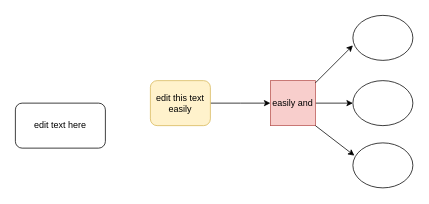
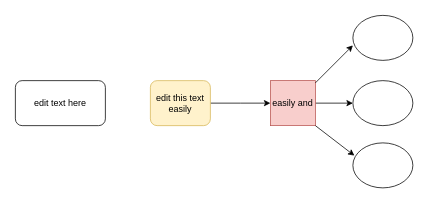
node "edit text here": moved (60, 126) -> (60, 103)
